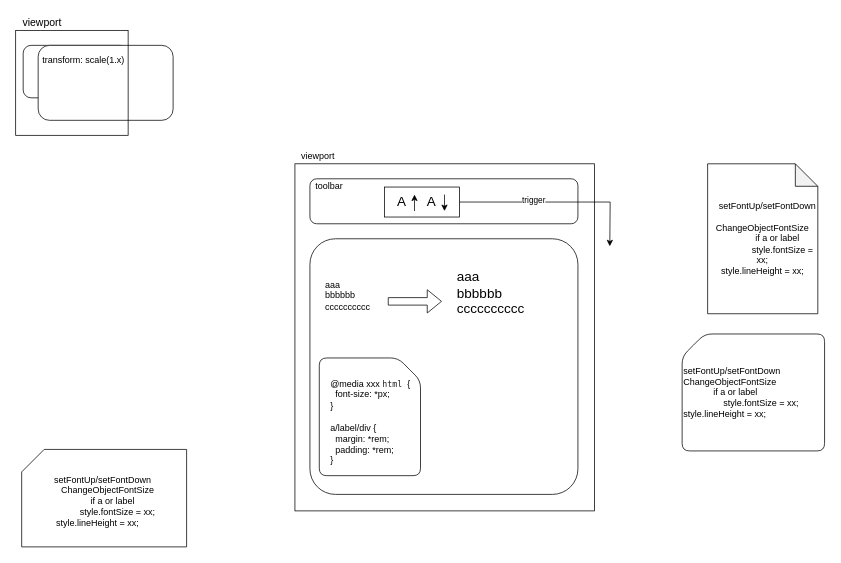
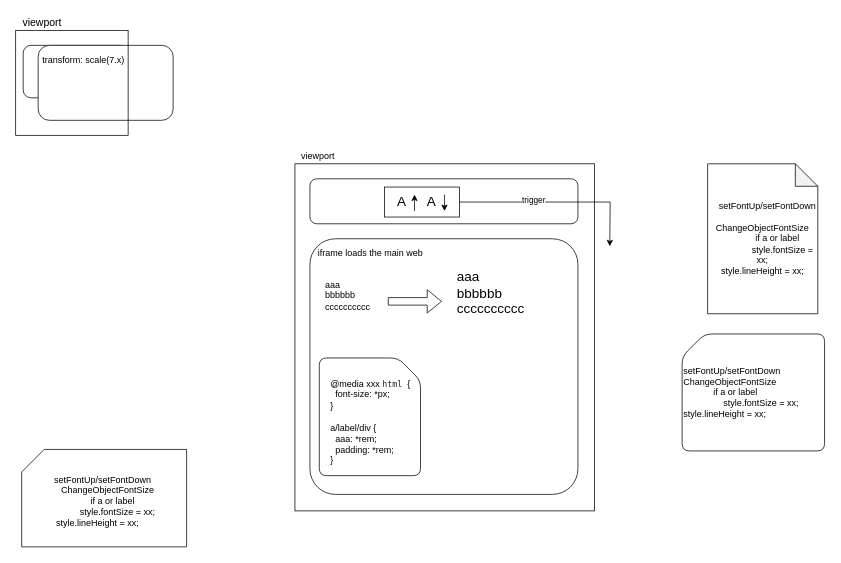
node "transform: scale(1.x)": label "transform: scale(1.x)" -> "transform: scale(7.x)"
node "toolbar": removed
node "iframe loads the main web": added
node "a/label/div { margin: *rem; padding: *rem; }": label "a/label/div { margin: *rem; padding: *rem; }" -> "a/label/div { aaa: *rem; padding: *rem; }"
